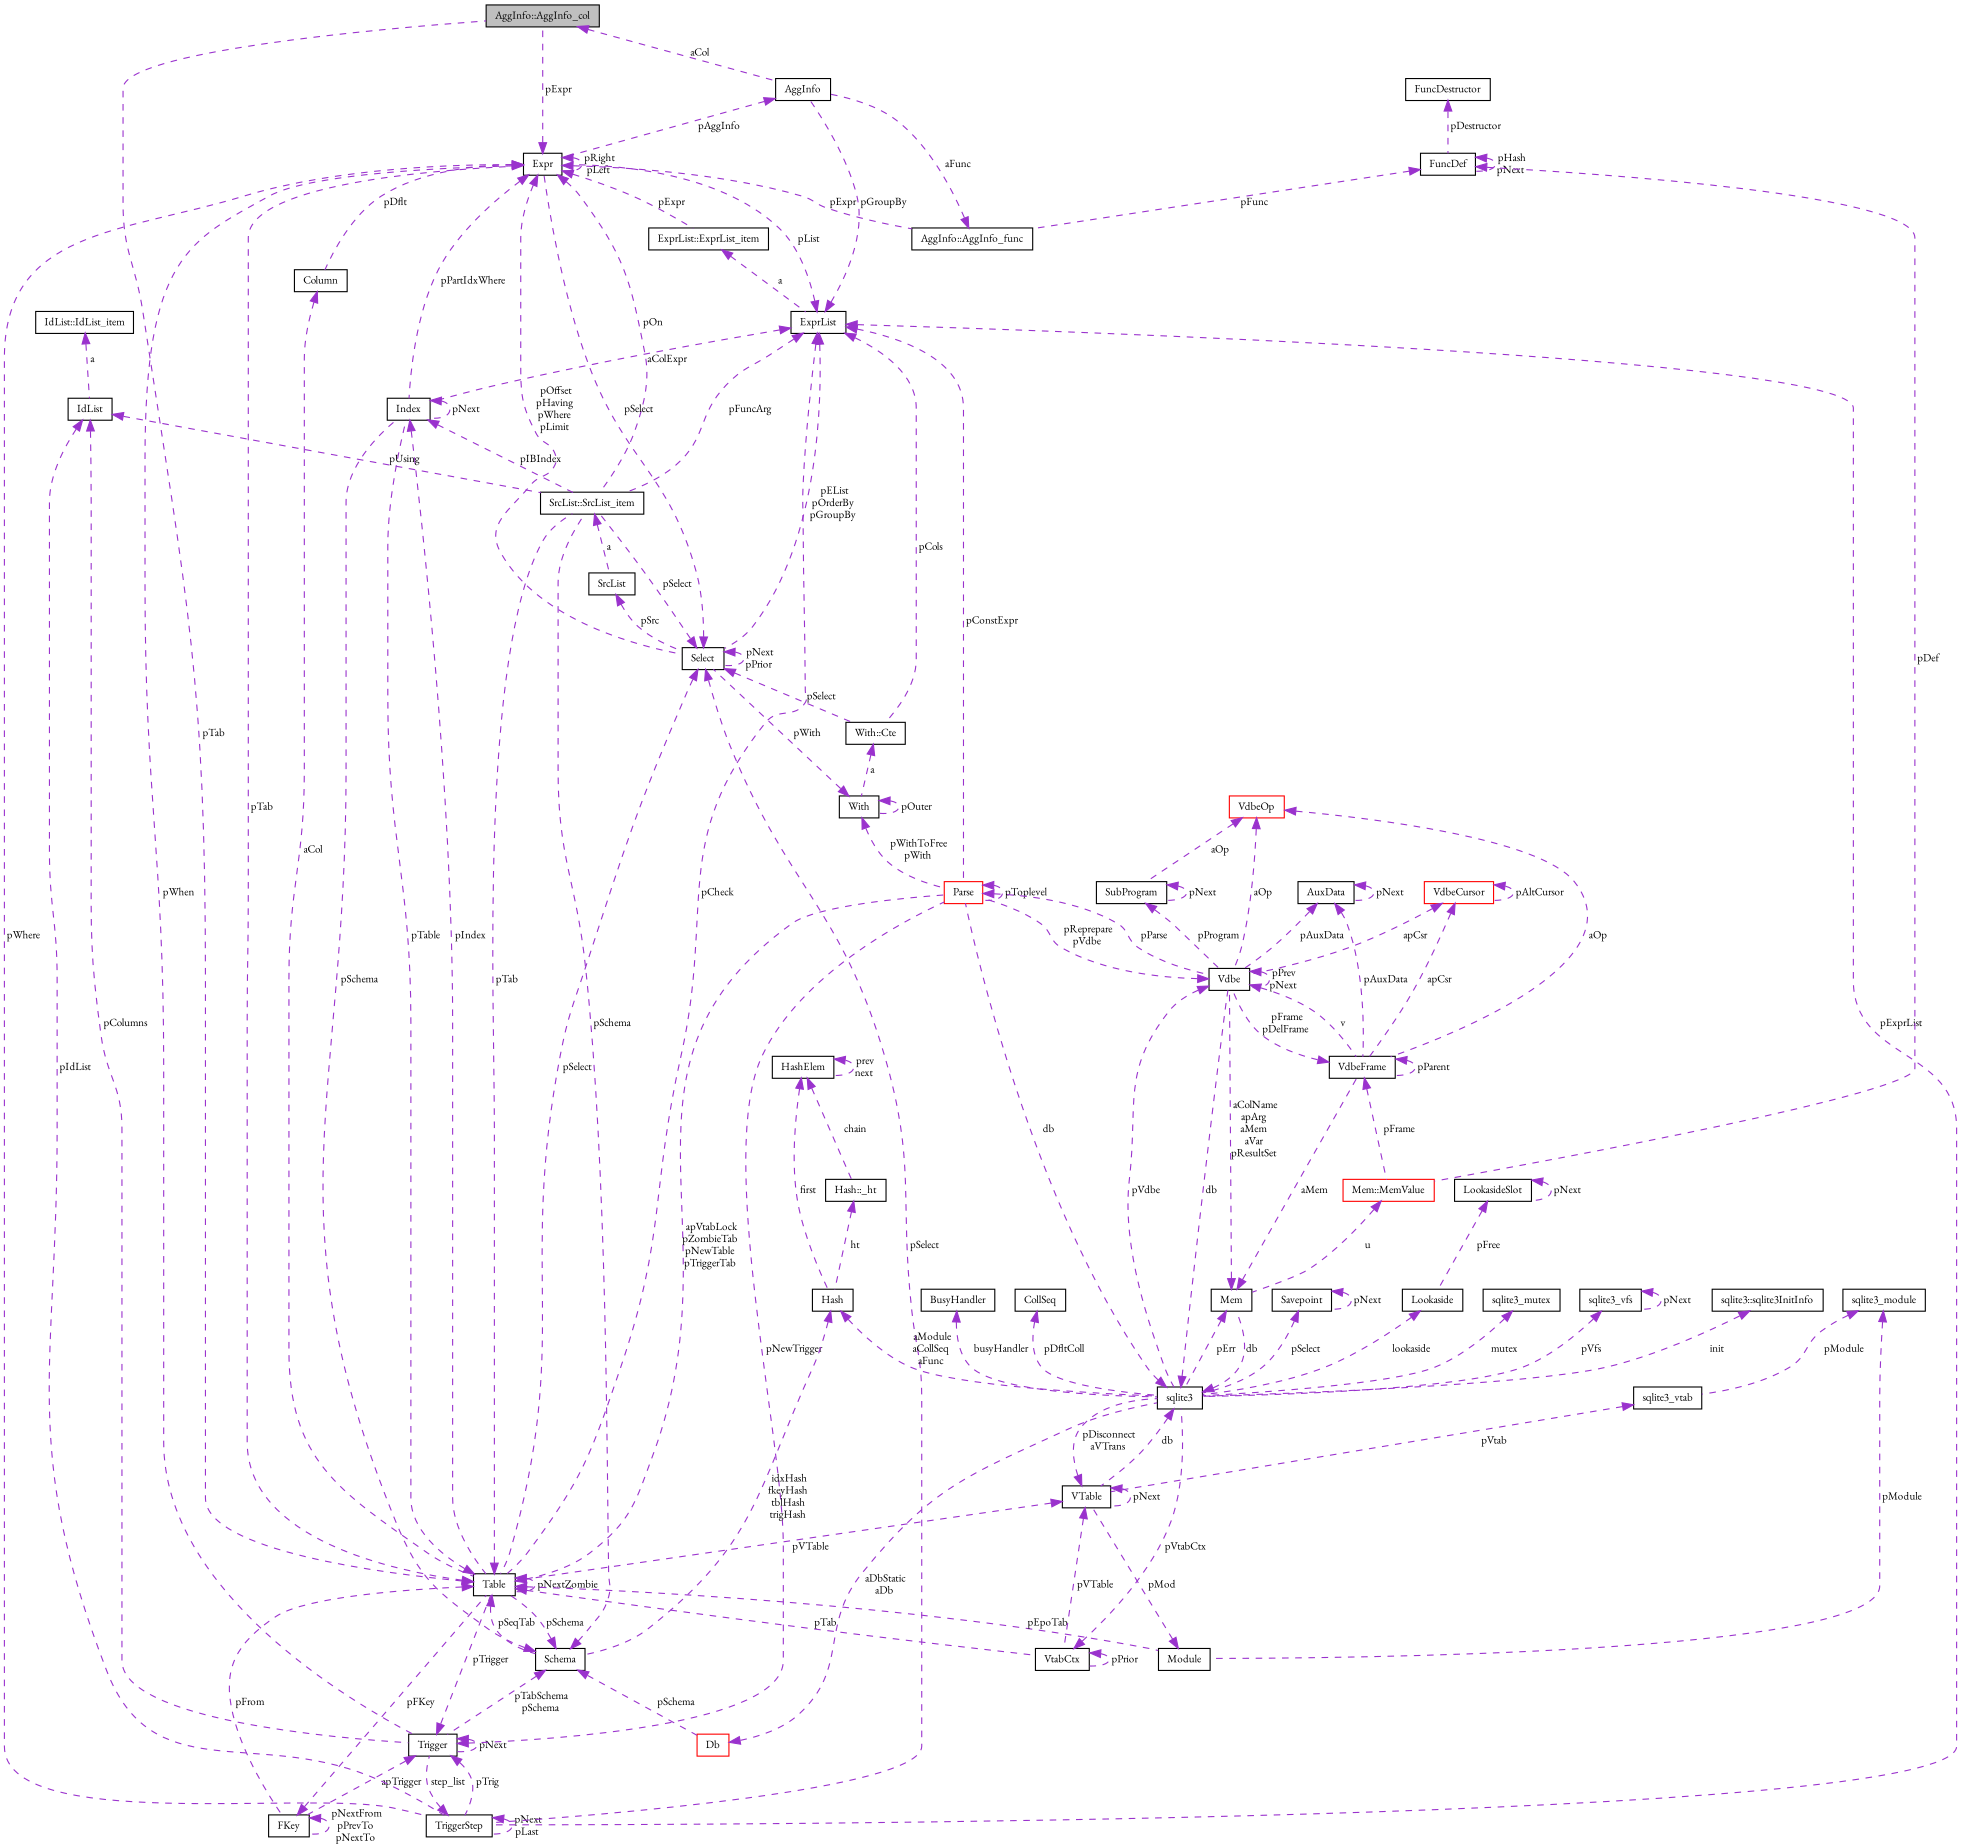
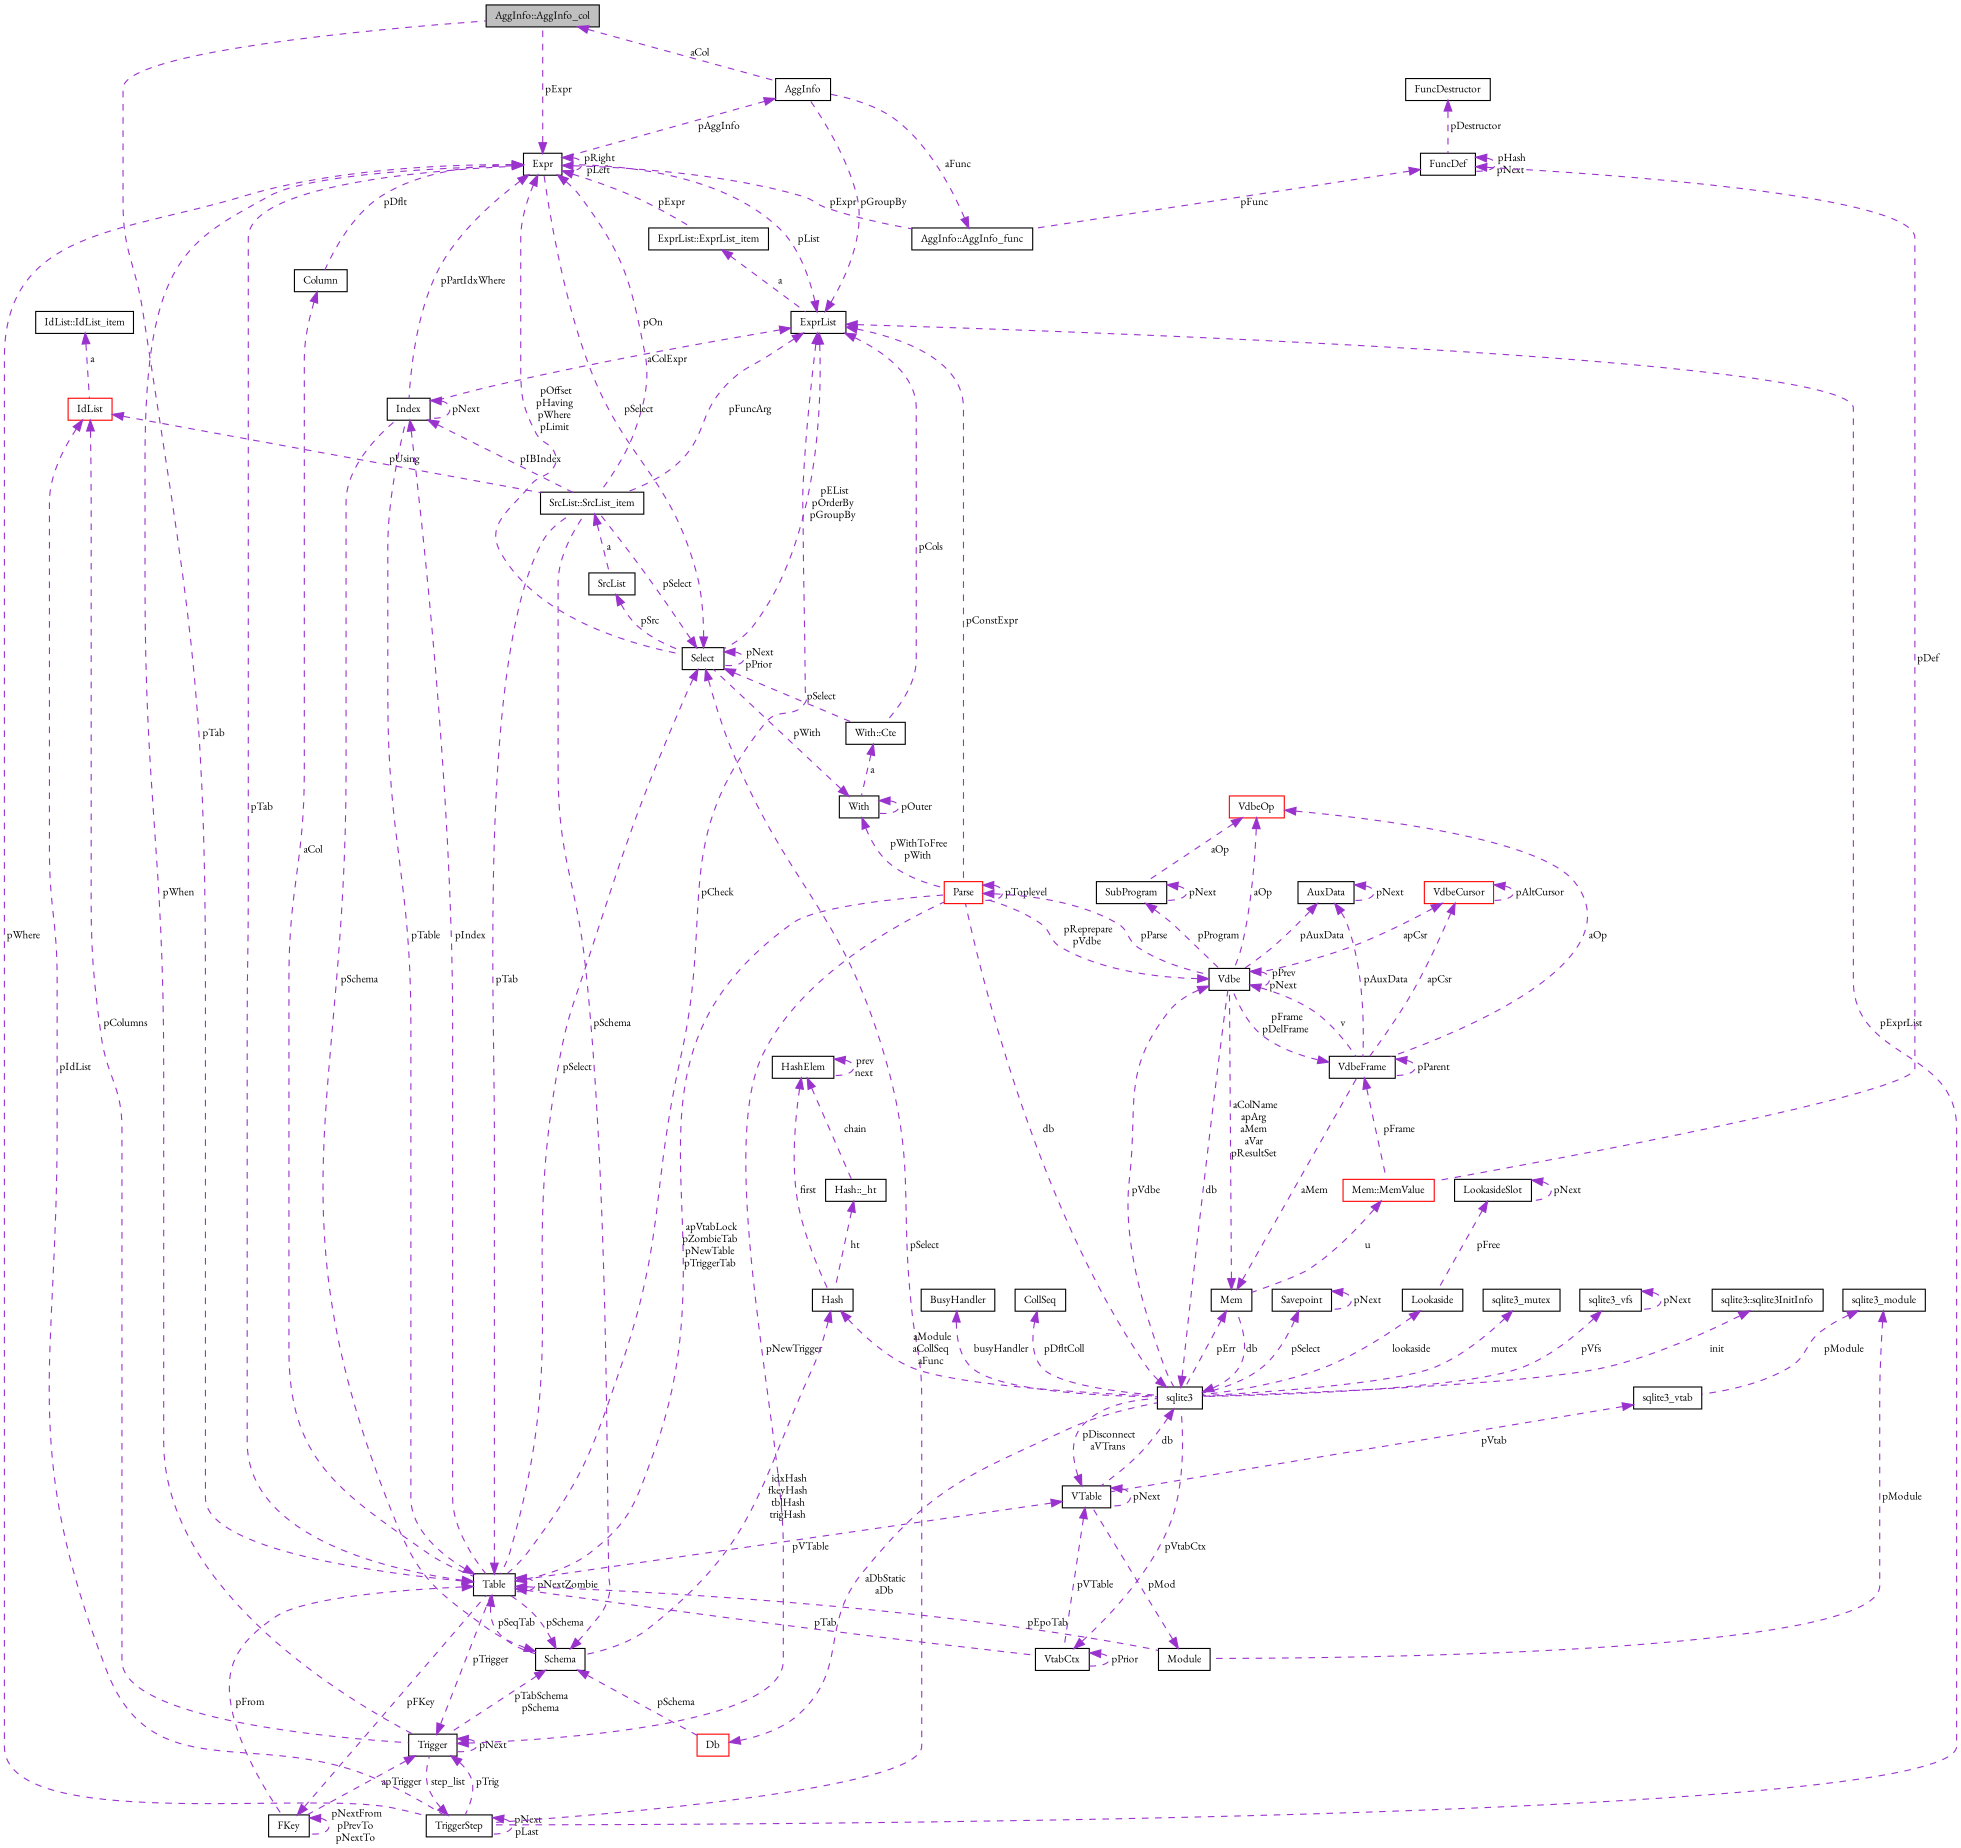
node "IdList": color black -> red
